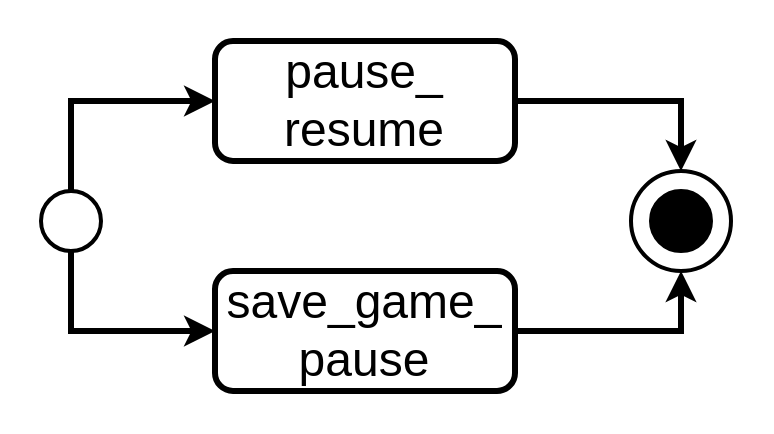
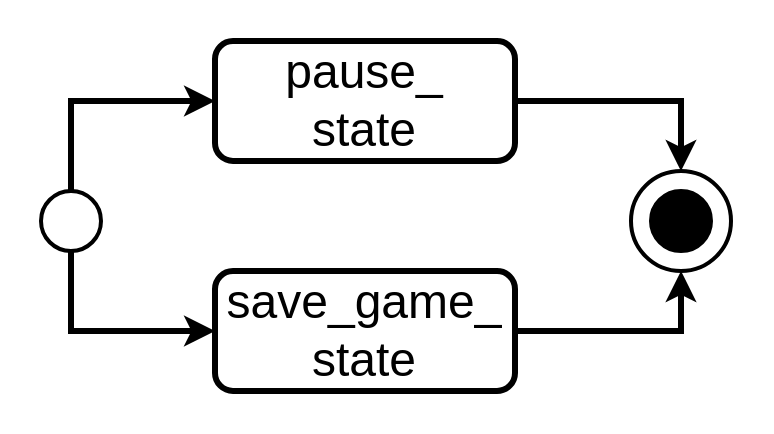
node "pause_ resume": label "pause_ resume" -> "pause_ state"
node "save_game_ pause": label "save_game_ pause" -> "save_game_ state"
